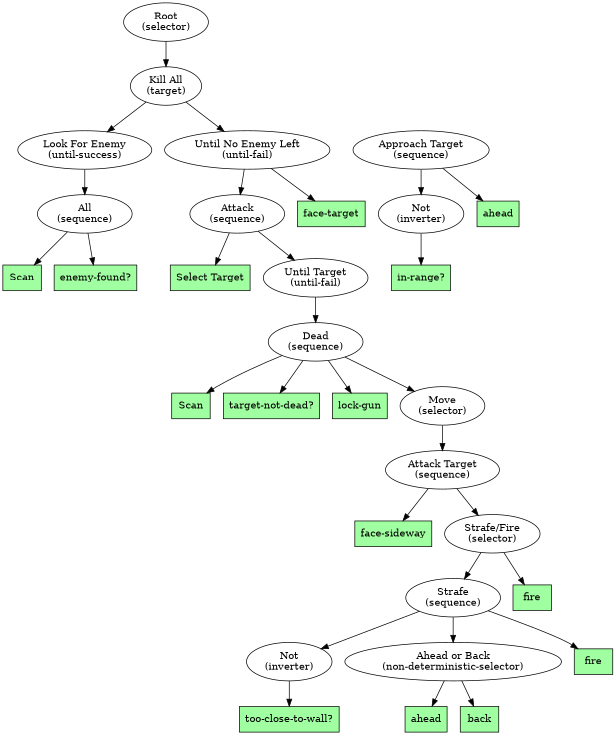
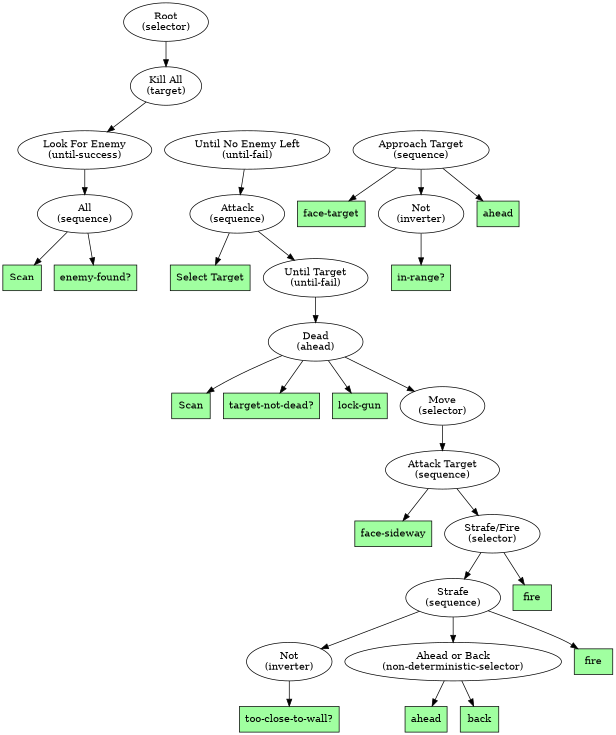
edge "Kill All (target)" -> "Until No Enemy Left (until-fail)": removed
edge "Until No Enemy Left (until-fail)" -> "face-target": now "Approach Target (sequence)" -> "face-target"
node "Dead (sequence)": label "Dead (sequence)" -> "Dead (ahead)"
